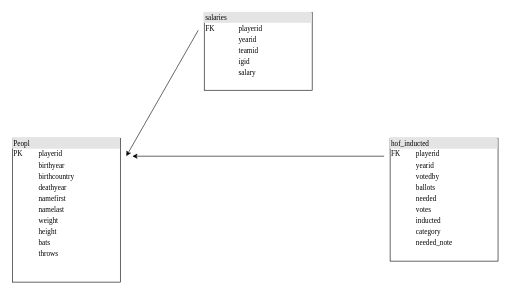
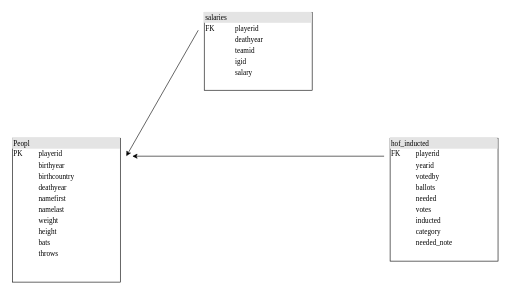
node "salaries FK playerid yearid teamid igid salary": label "salaries FK playerid yearid teamid igid salary" -> "salaries FK playerid deathyear teamid igid salary"
